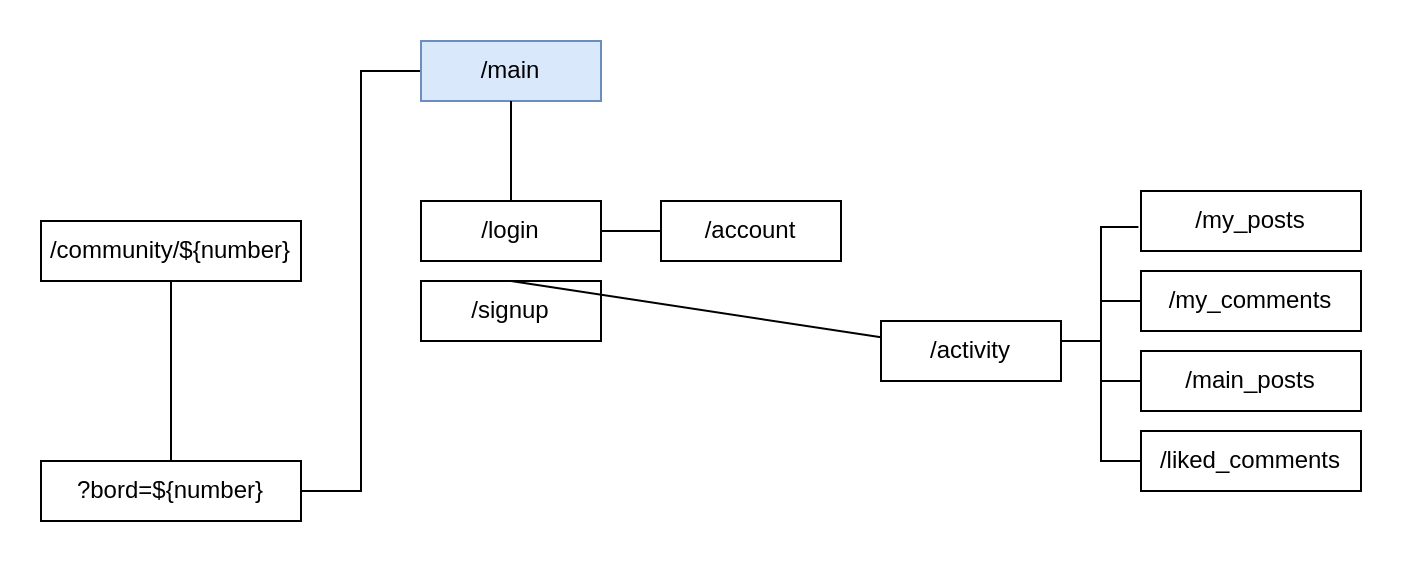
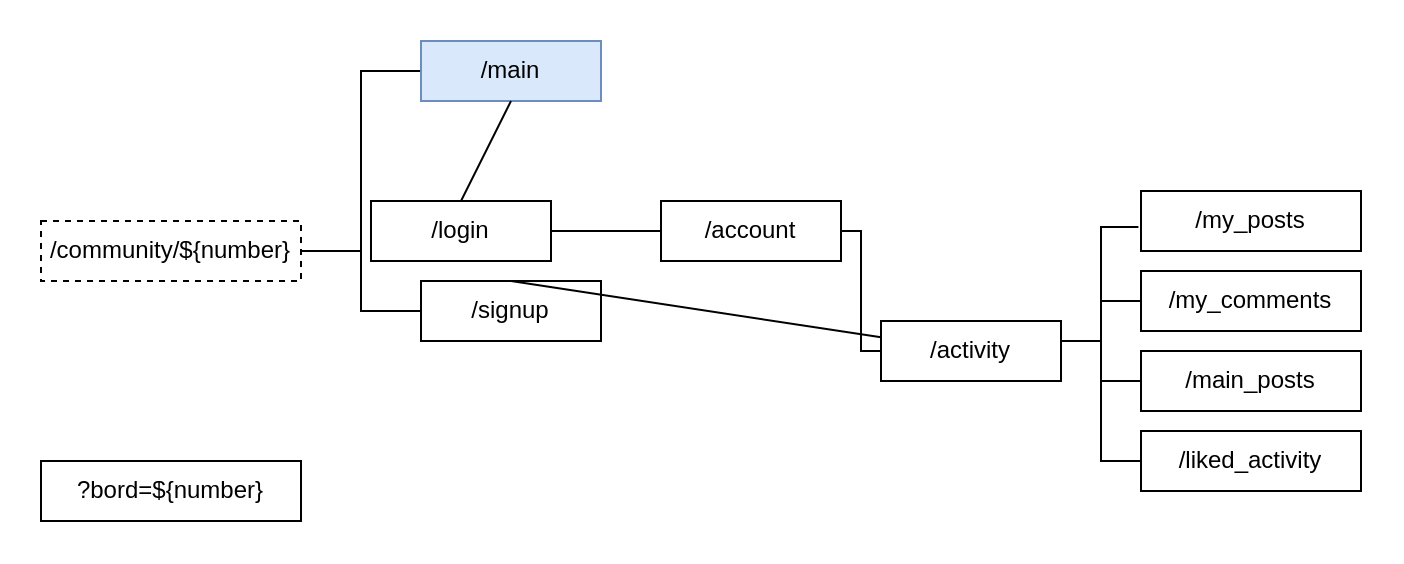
node "/login": moved (511, 231) -> (461, 231)
node "/community/${number}": style solid -> dashed
edge "/account" -- "/activity": added
edge "/community/${number}" -- "?bord=${number}": now "/community/${number}" -- "/signup"
edge "/main" -- "?bord=${number}": now "/main" -- "/community/${number}"
node "/liked_comments": label "/liked_comments" -> "/liked_activity"
